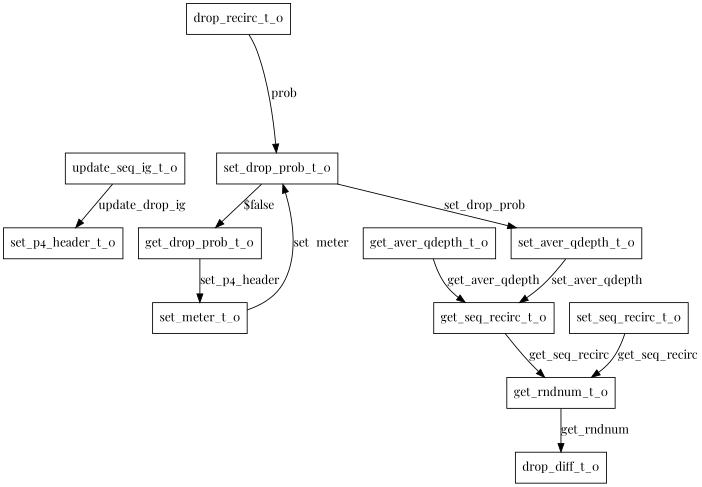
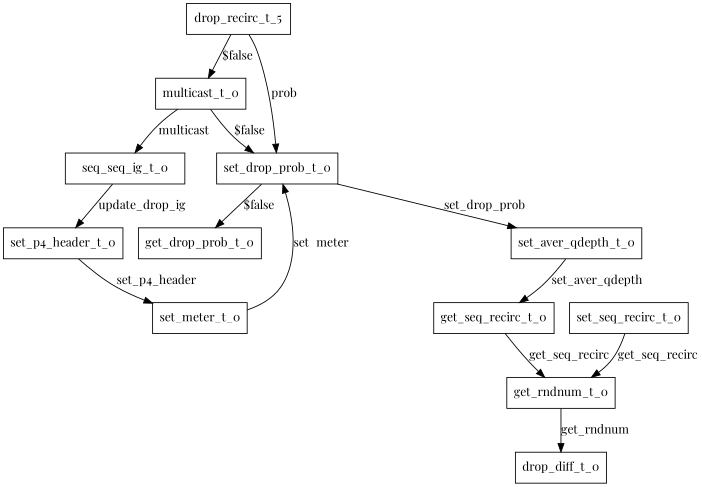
node "drop_recirc_t_0": label "drop_recirc_t_0" -> "drop_recirc_t_5"
node "multicast_t_0": added
node "update_seq_ig_t_0": label "update_seq_ig_t_0" -> "seq_seq_ig_t_0"
node "get_aver_qdepth_t_0": removed
edge "get_drop_prob_t_0" -> "set_meter_t_0": now "set_p4_header_t_0" -> "set_meter_t_0"
